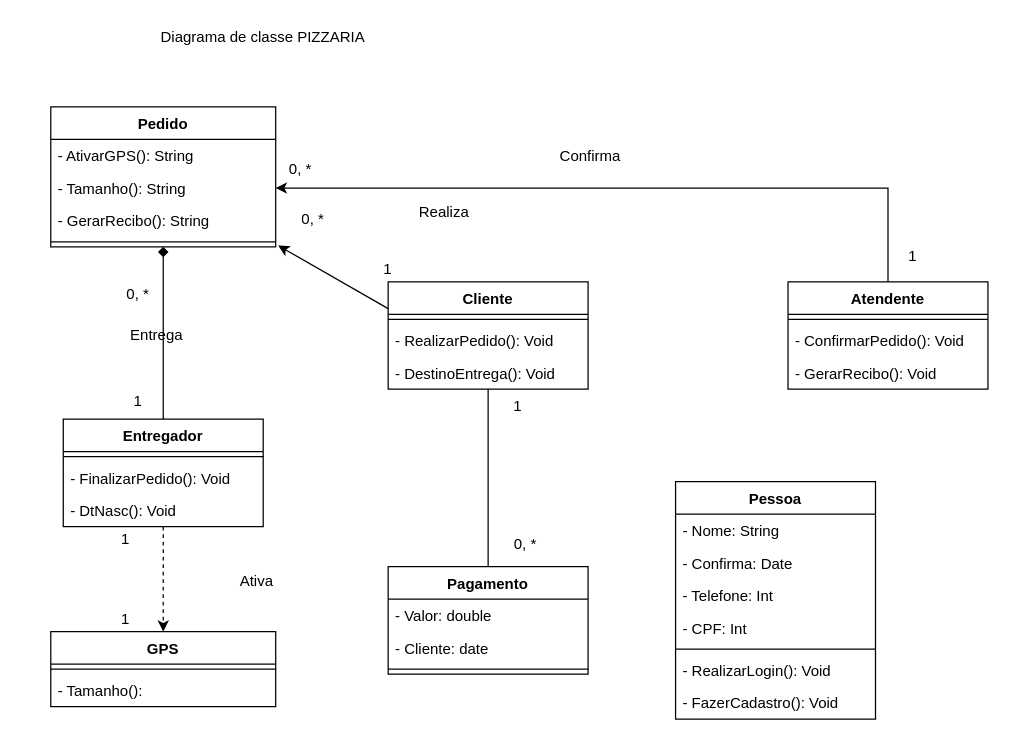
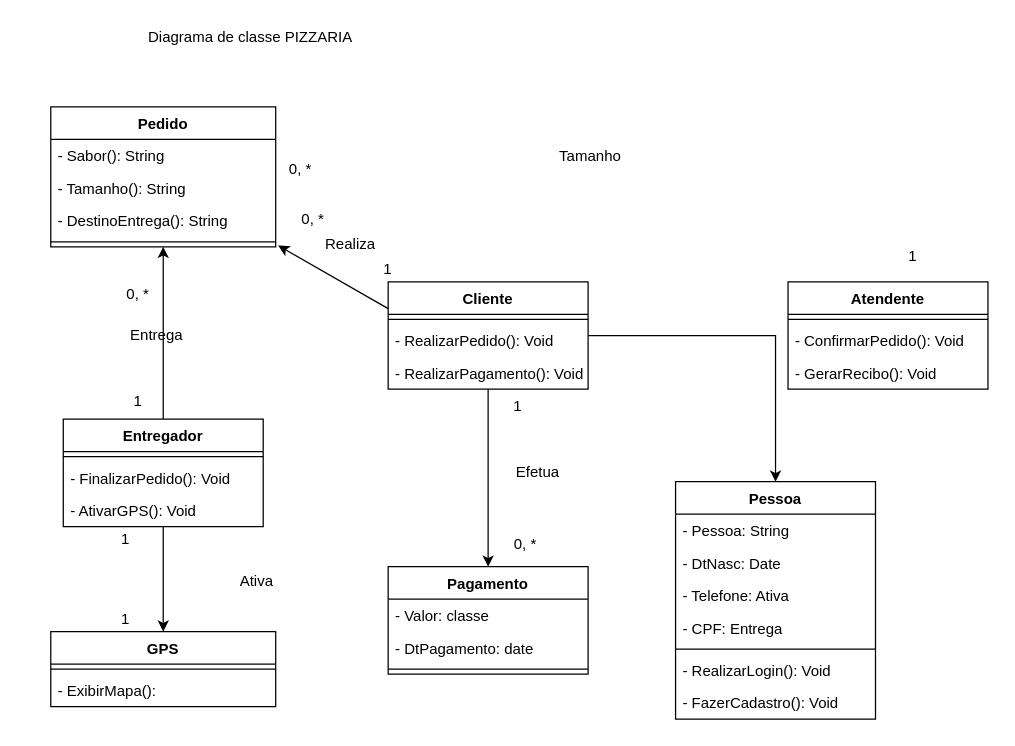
node "Diagrama de classe PIZZARIA": moved (263, 38) -> (251, 38)
node "- AtivarGPS(): String": label "- AtivarGPS(): String" -> "- Sabor(): String"
node "Confirma": label "Confirma" -> "Tamanho"
edge "Atendente" -> "- Tamanho(): String": removed
node "Realiza": moved (444, 213) -> (351, 244)
node "- GerarRecibo(): String": label "- GerarRecibo(): String" -> "- DestinoEntrega(): String"
edge "Entregador" -> "Pedido": arrowhead diamond -> classic
edge "Cliente" -> "Pessoa": added
node "- DestinoEntrega(): Void": label "- DestinoEntrega(): Void" -> "- RealizarPagamento(): Void"
node "Efetua": added
node "- DtNasc(): Void": label "- DtNasc(): Void" -> "- AtivarGPS(): Void"
node "- Nome: String": label "- Nome: String" -> "- Pessoa: String"
edge "Cliente" -- "Pagamento": arrowhead none -> classic
node "- Confirma: Date": label "- Confirma: Date" -> "- DtNasc: Date"
edge "Entregador" -> "GPS": style dashed -> solid
node "- Telefone: Int": label "- Telefone: Int" -> "- Telefone: Ativa"
node "- Valor: double": label "- Valor: double" -> "- Valor: classe"
node "- CPF: Int": label "- CPF: Int" -> "- CPF: Entrega"
node "- Cliente: date": label "- Cliente: date" -> "- DtPagamento: date"
node "- Tamanho():": label "- Tamanho():" -> "- ExibirMapa():"
